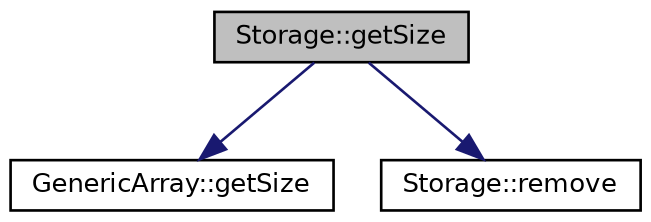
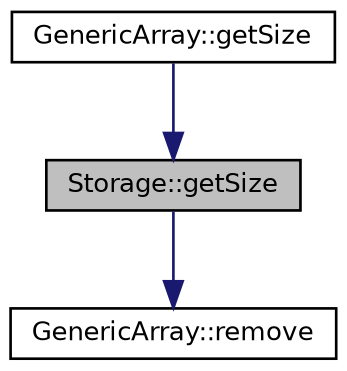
edge "Storage::getSize" -> "GenericArray::getSize": reversed
node "Storage::remove": label "Storage::remove" -> "GenericArray::remove"
